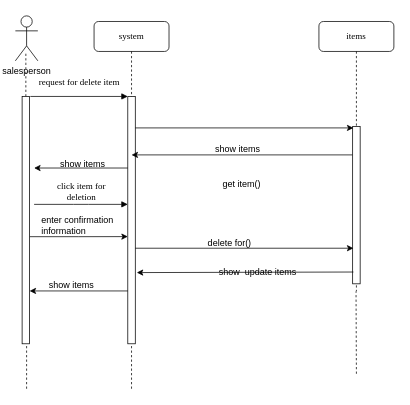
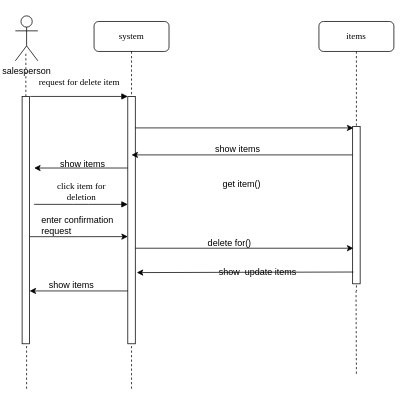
node "enter confirmation information": label "enter confirmation information" -> "enter confirmation request"
